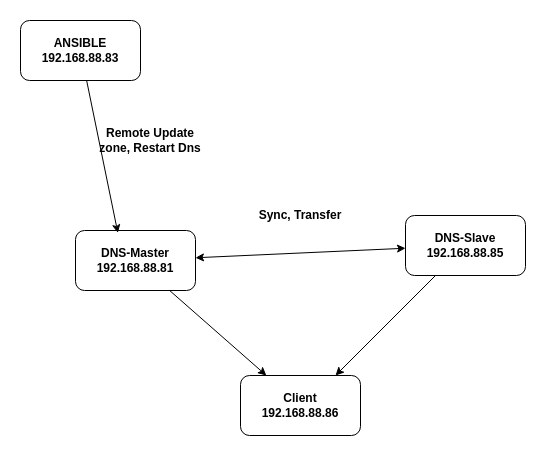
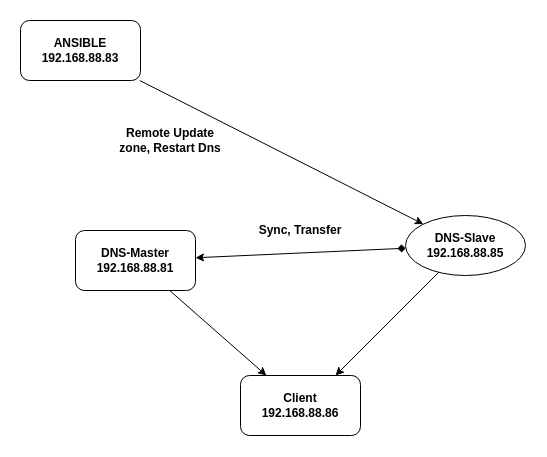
node "Remote Update zone, Restart Dns": moved (151, 141) -> (171, 141)
edge "ANSIBLE 192.168.88.83" -> "DNS-Master 192.168.88.81": now "ANSIBLE 192.168.88.83" -> "DNS-Slave 192.168.88.85"
node "Sync, Transfer": moved (301, 216) -> (301, 231)
node "DNS-Slave 192.168.88.85": shape rounded rectangle -> ellipse
edge "DNS-Slave 192.168.88.85" -- "DNS-Master 192.168.88.81": arrowhead classic -> diamond
